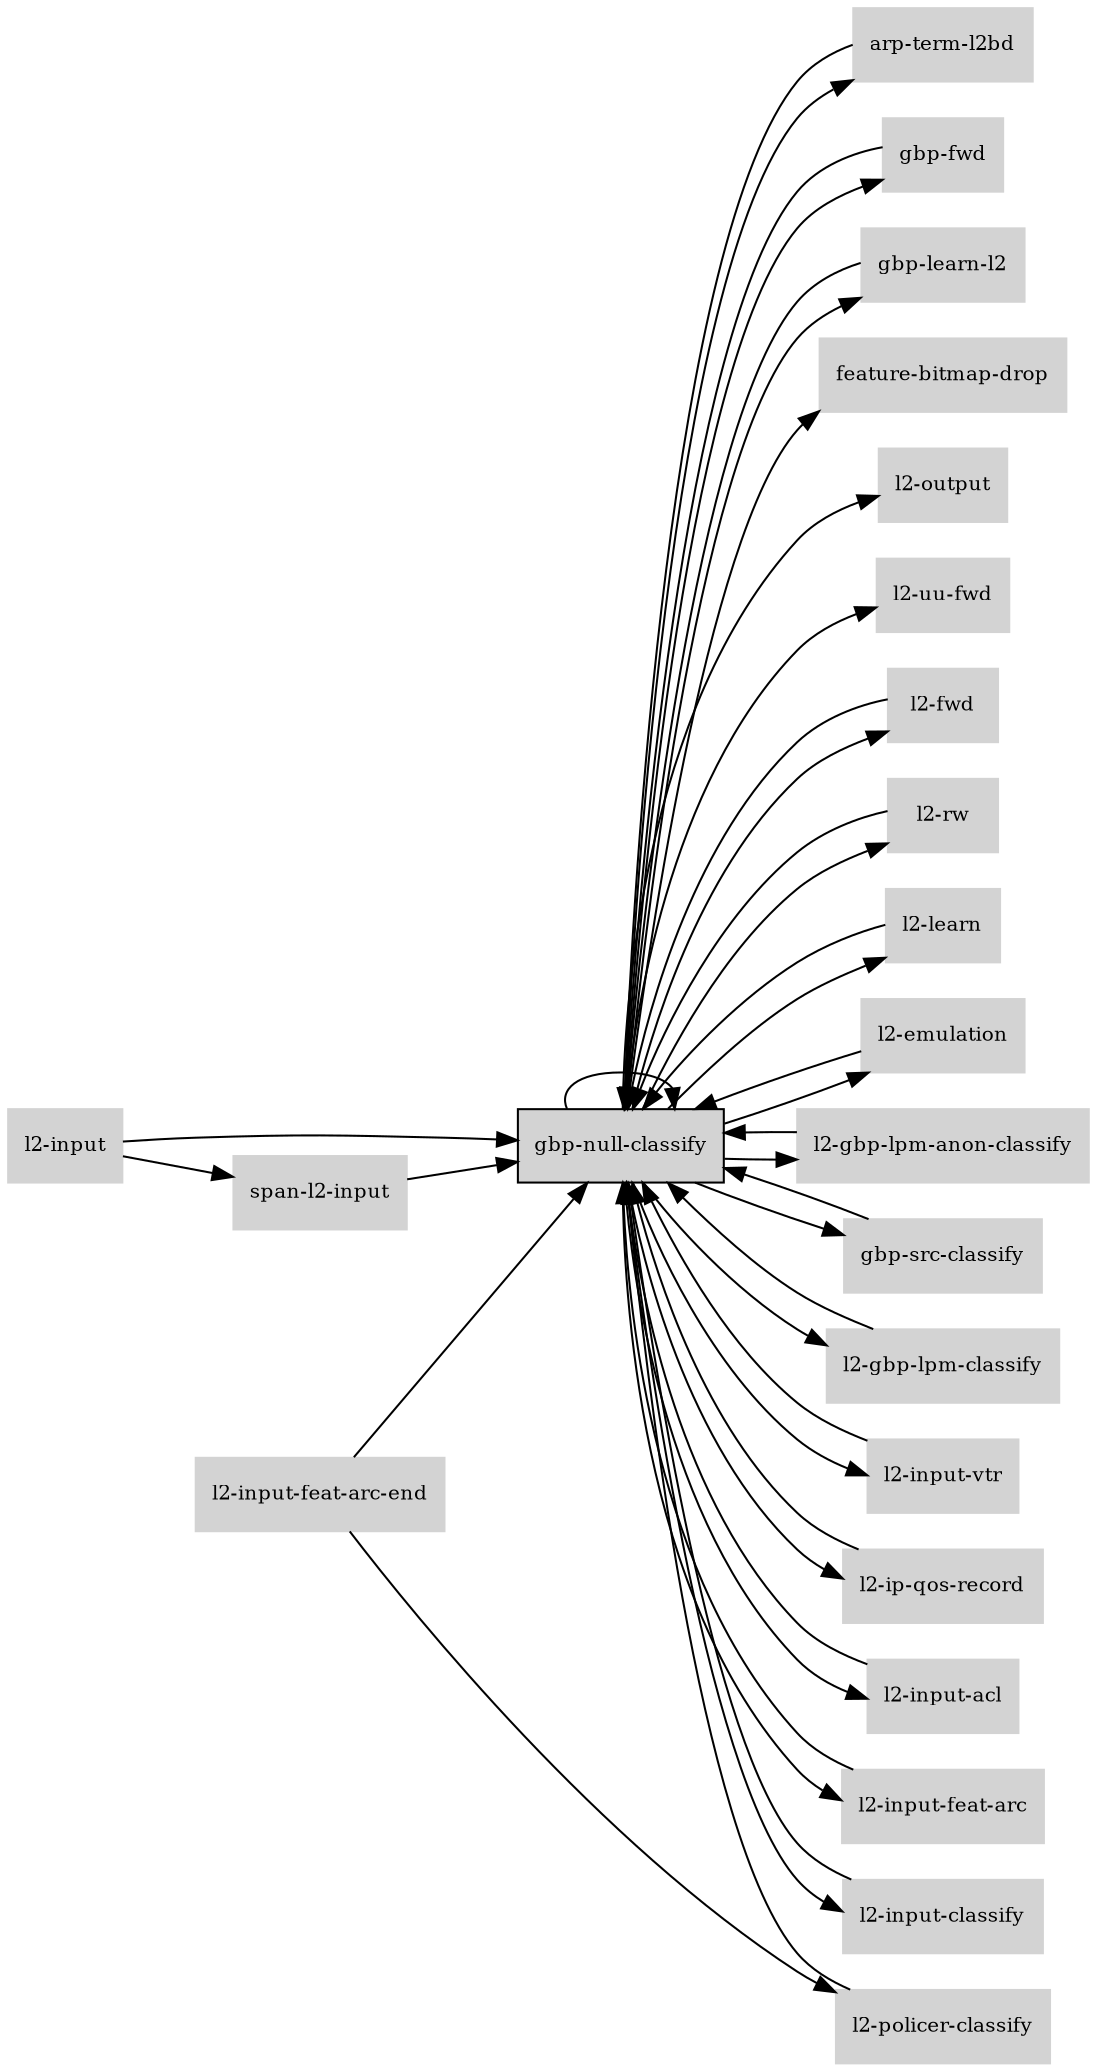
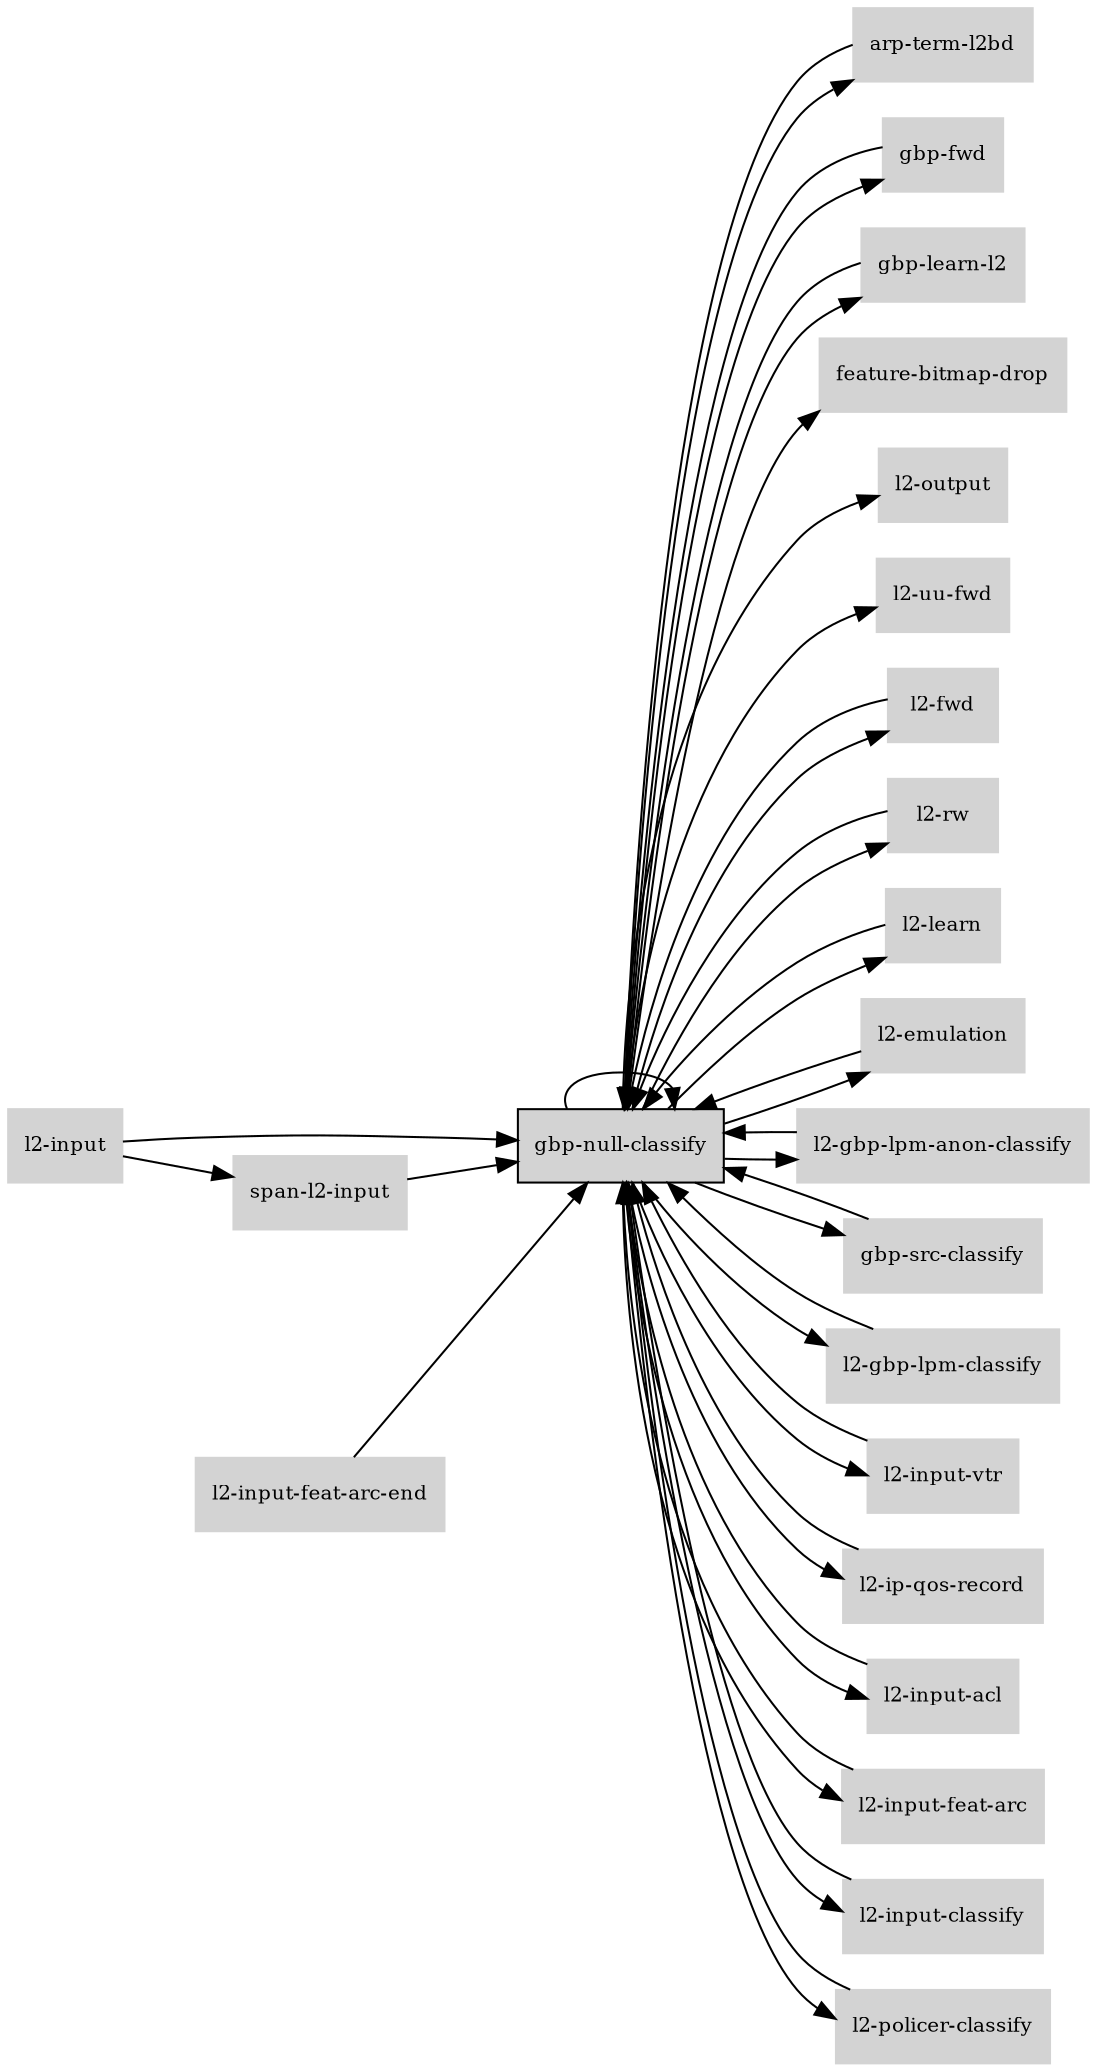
edge "l2-input-feat-arc-end" -> "l2-policer-classify": now "gbp-null-classify" -> "l2-policer-classify"
